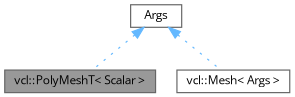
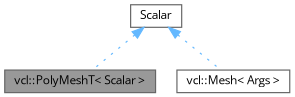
node "Args": label "Args" -> "Scalar"
